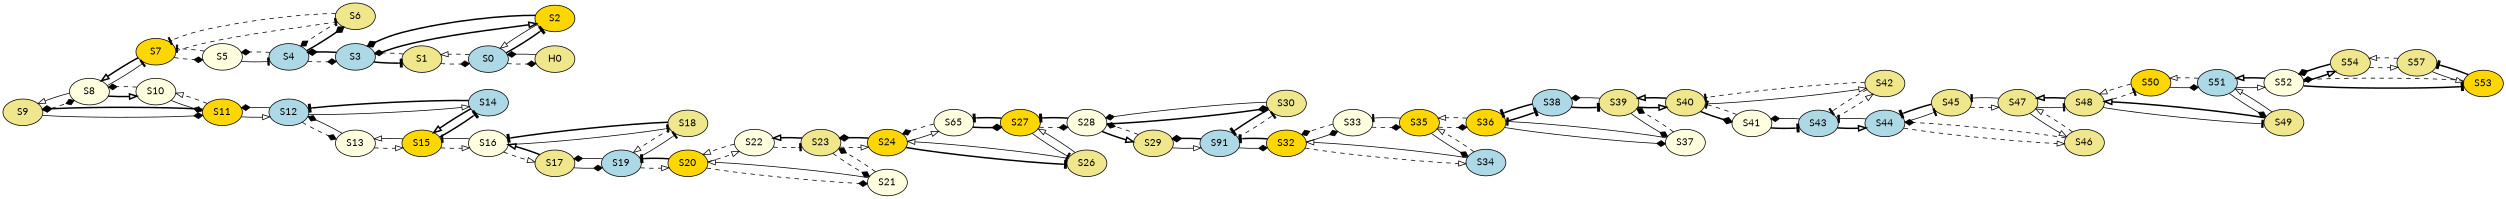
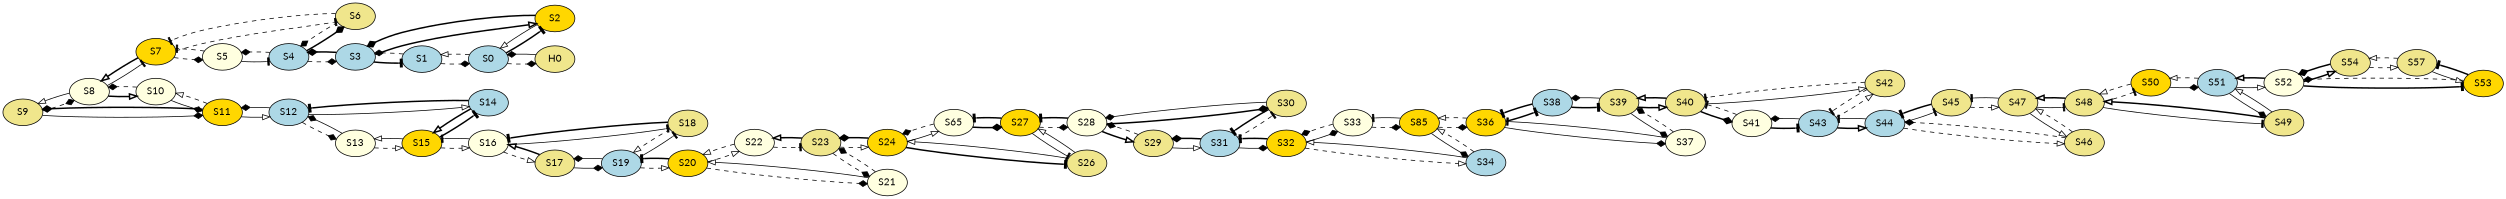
node "S1": fillcolor khaki -> lightblue
node "S35": label "S35" -> "S85"
node "S91": label "S91" -> "S31"
